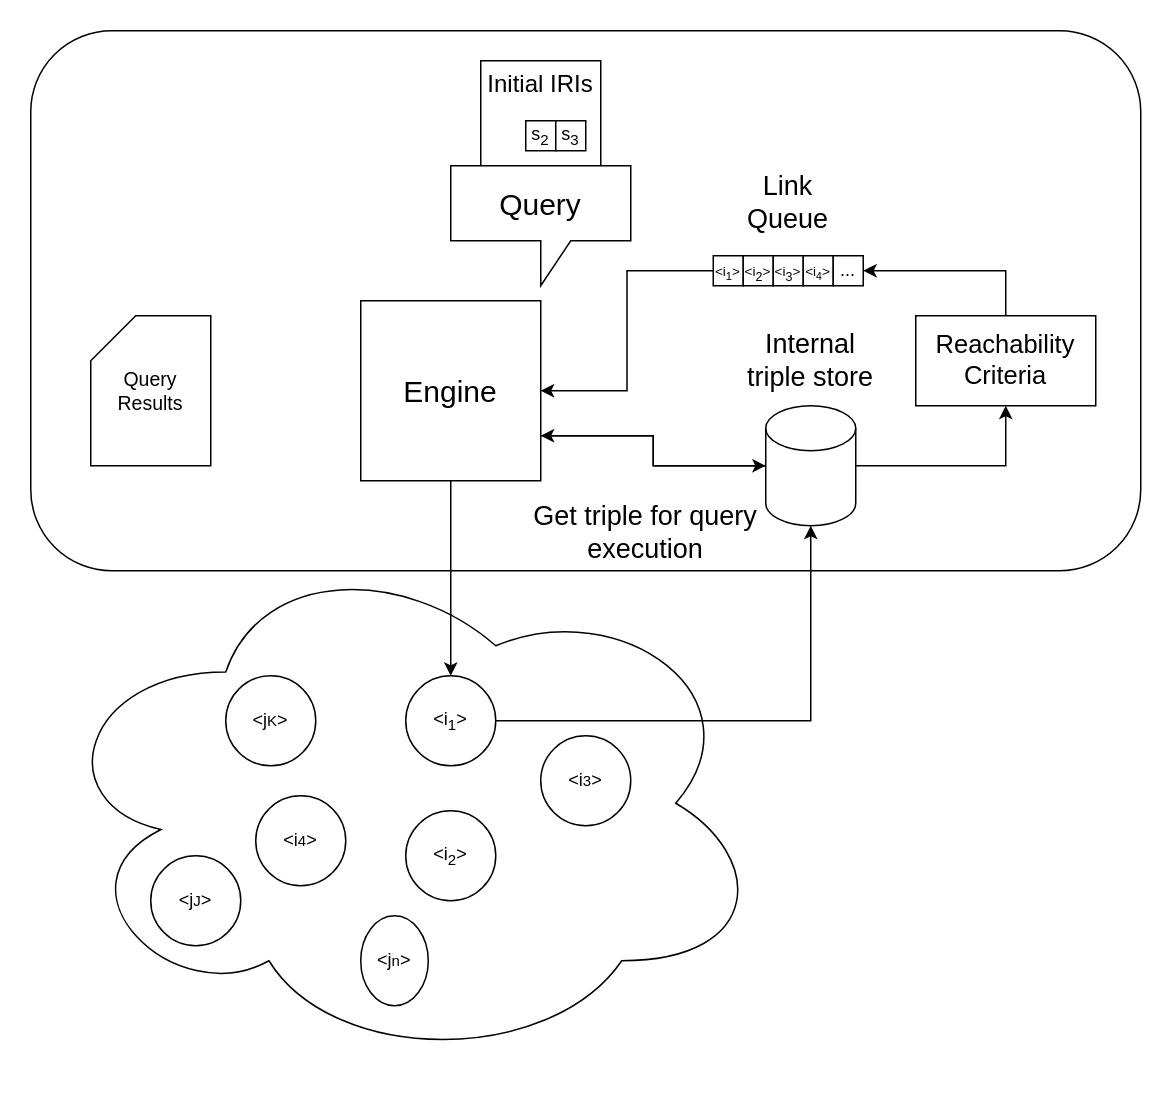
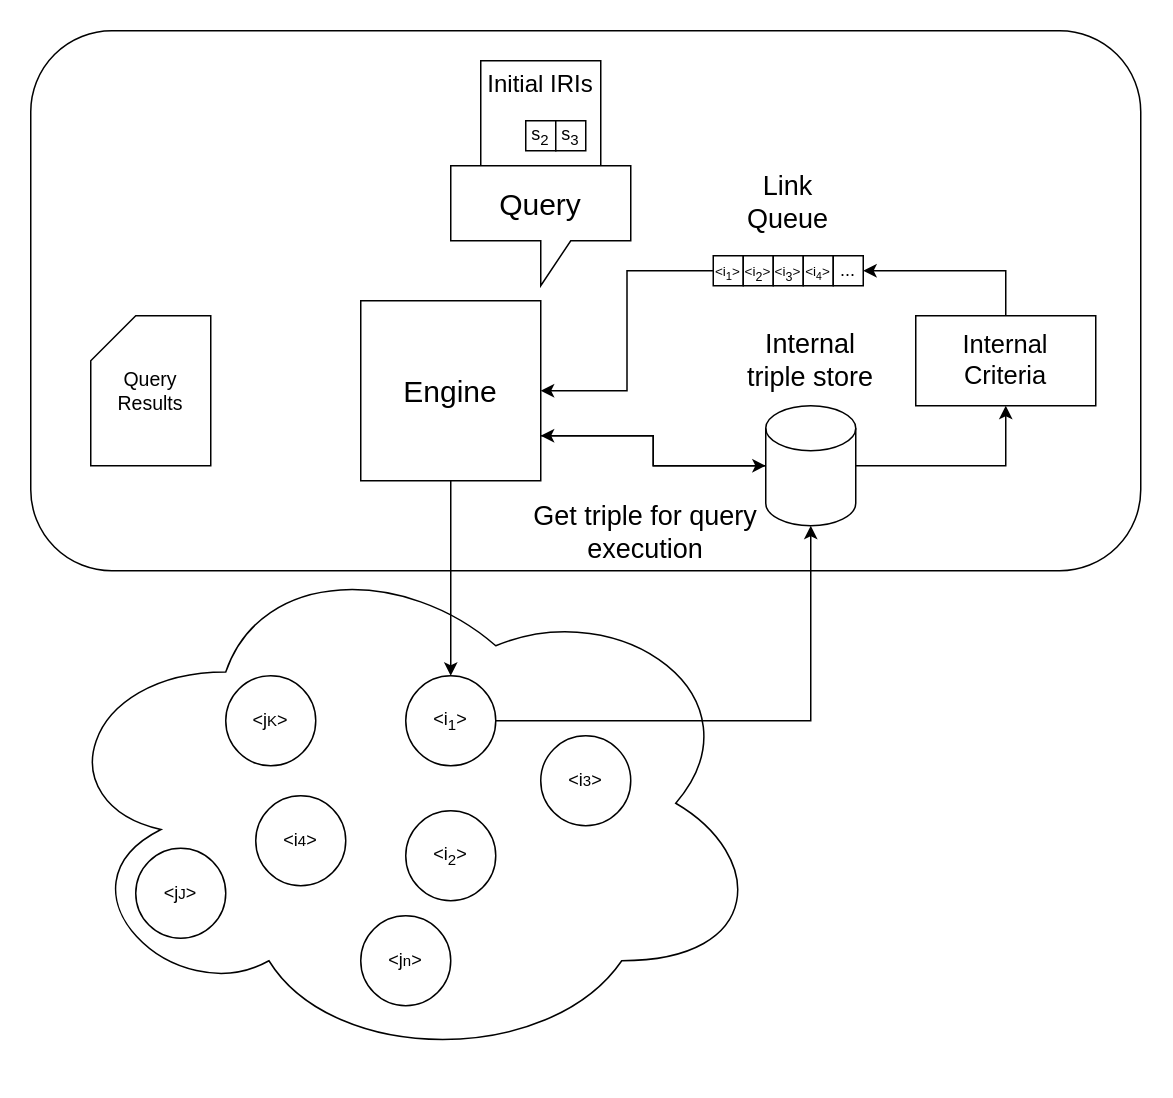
node "Reachability Criteria": label "Reachability Criteria" -> "Internal Criteria"
node "<jJ>": moved (196, 901) -> (181, 893)
node "<jn>": size 68x90 -> 90x90
